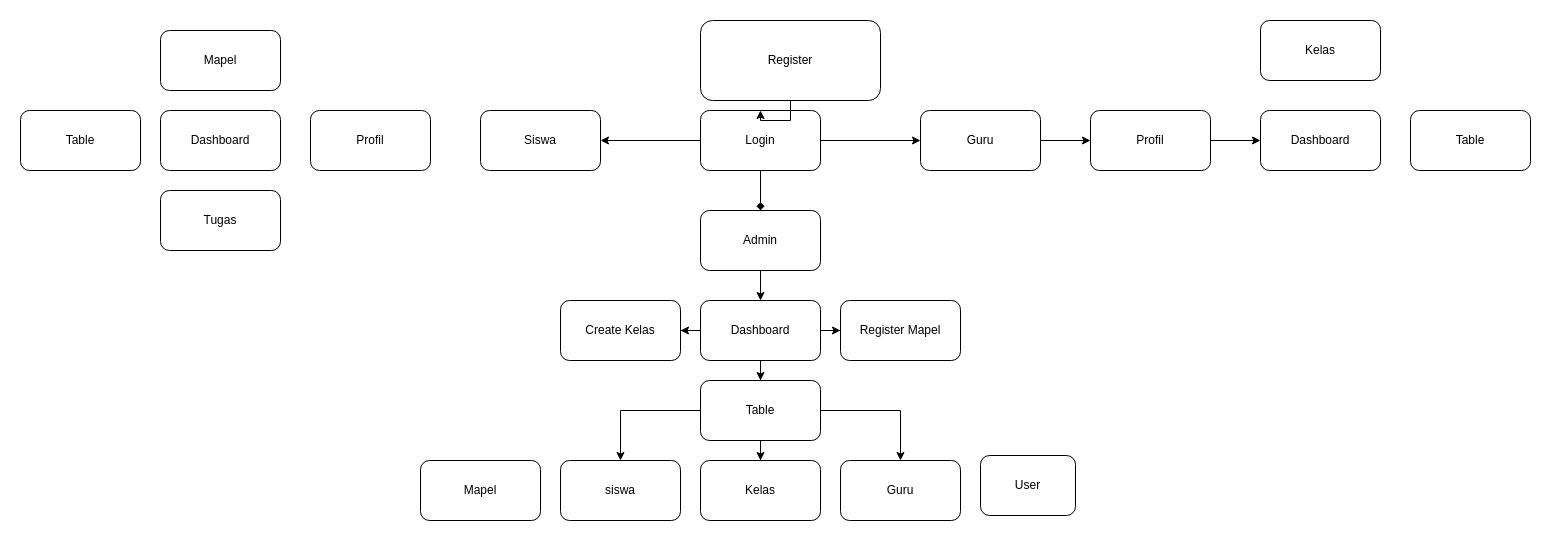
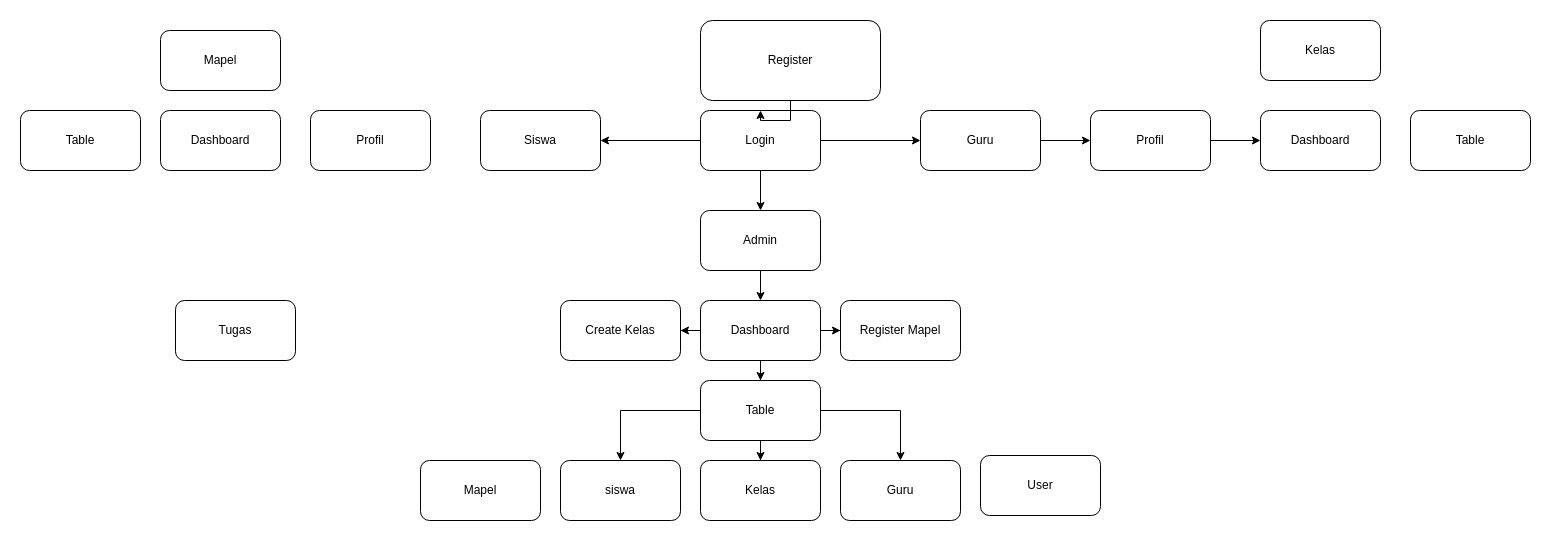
edge "Login" -> "Admin": arrowhead diamond -> classic
node "Tugas": moved (221, 221) -> (236, 331)
node "User": size 95x60 -> 120x60
